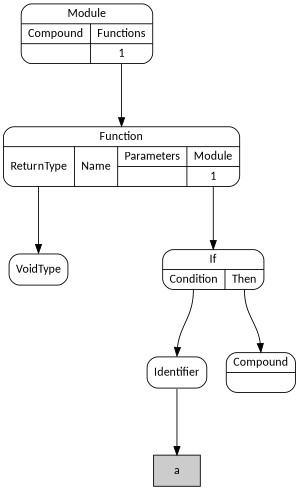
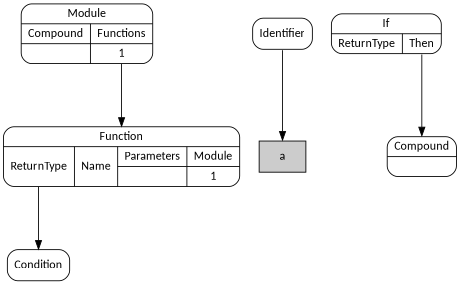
edge "Function" -> "If": removed
node "VoidType": label "VoidType" -> "Condition"
node "If": text "Condition" -> "ReturnType"
edge "If" -> "Identifier": removed
